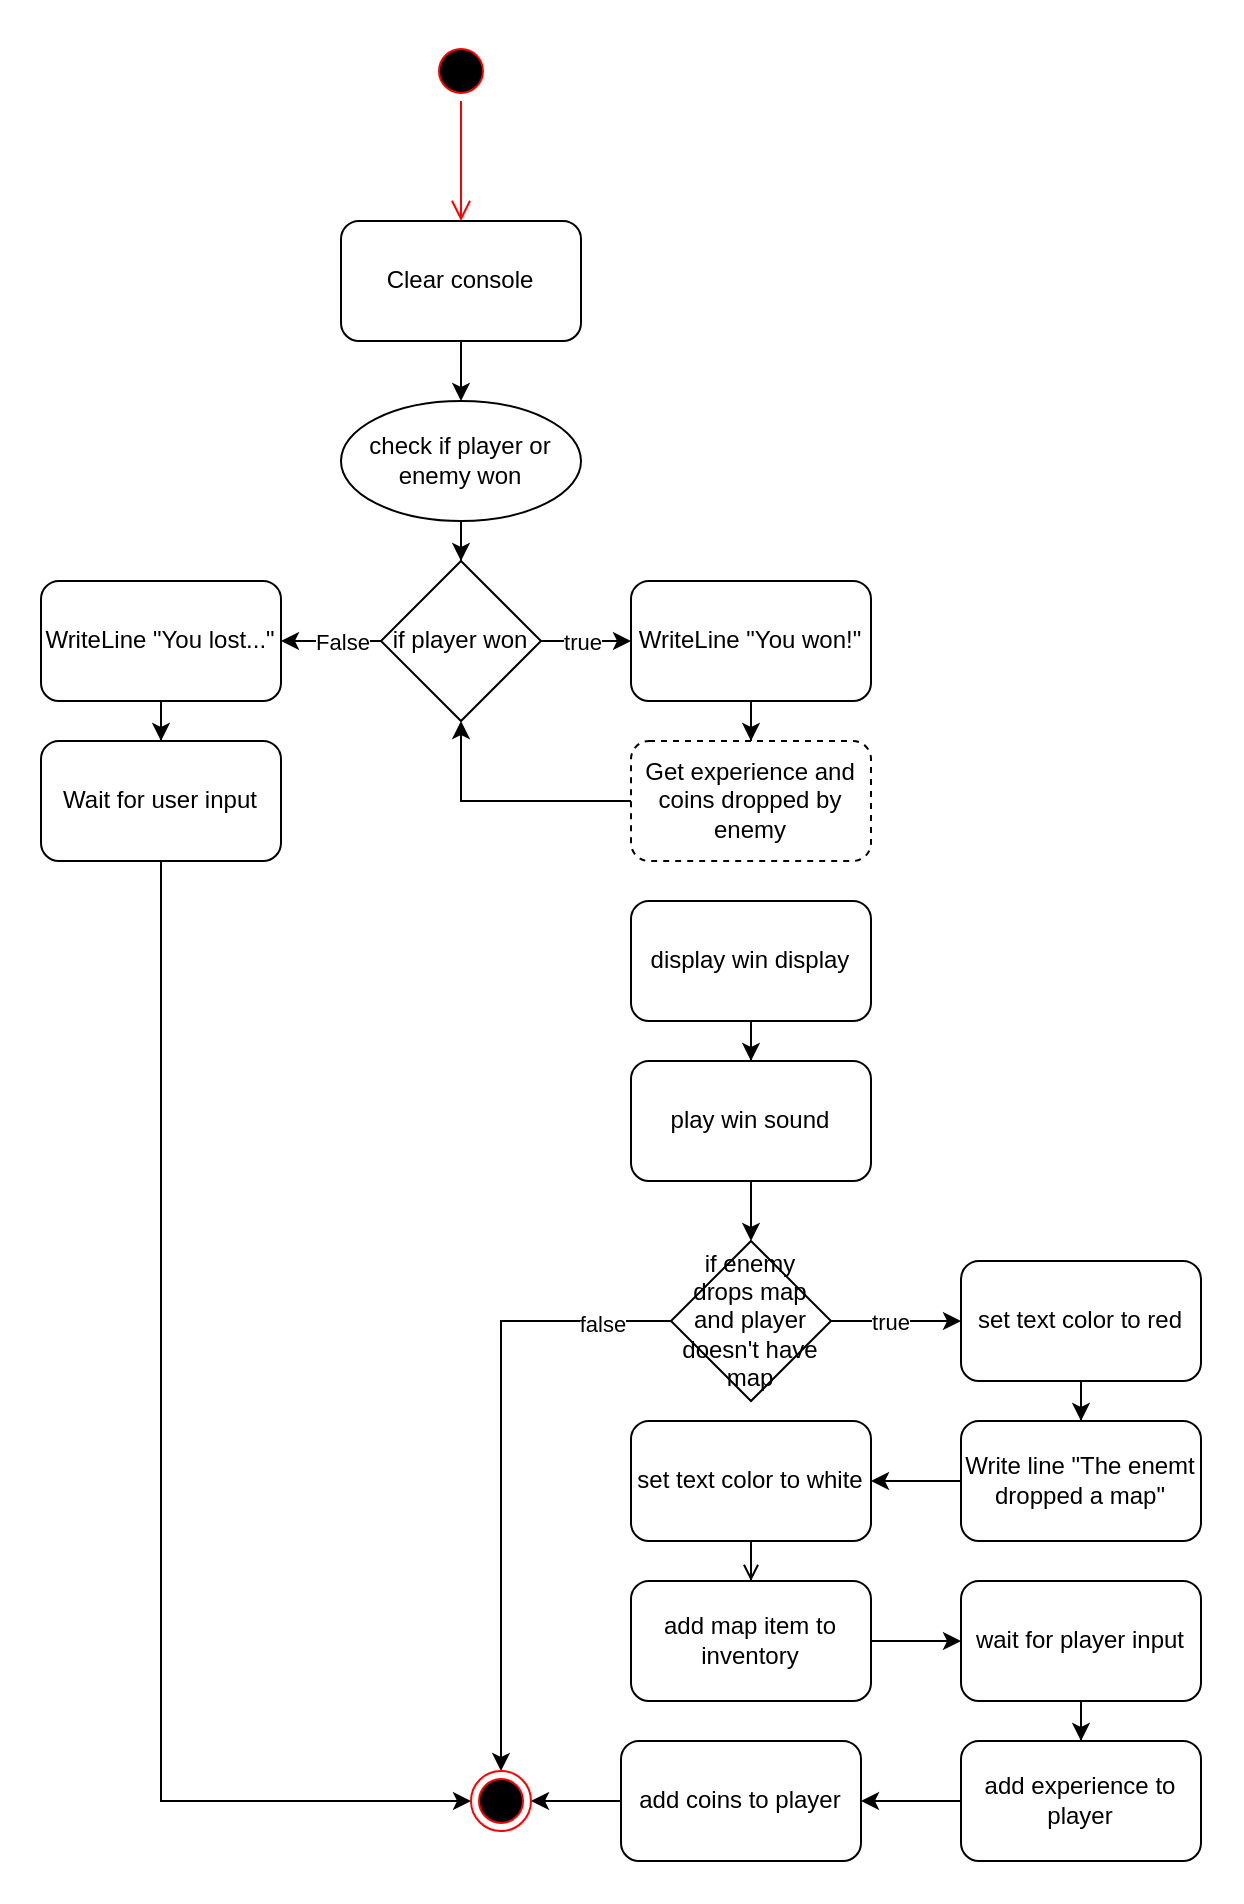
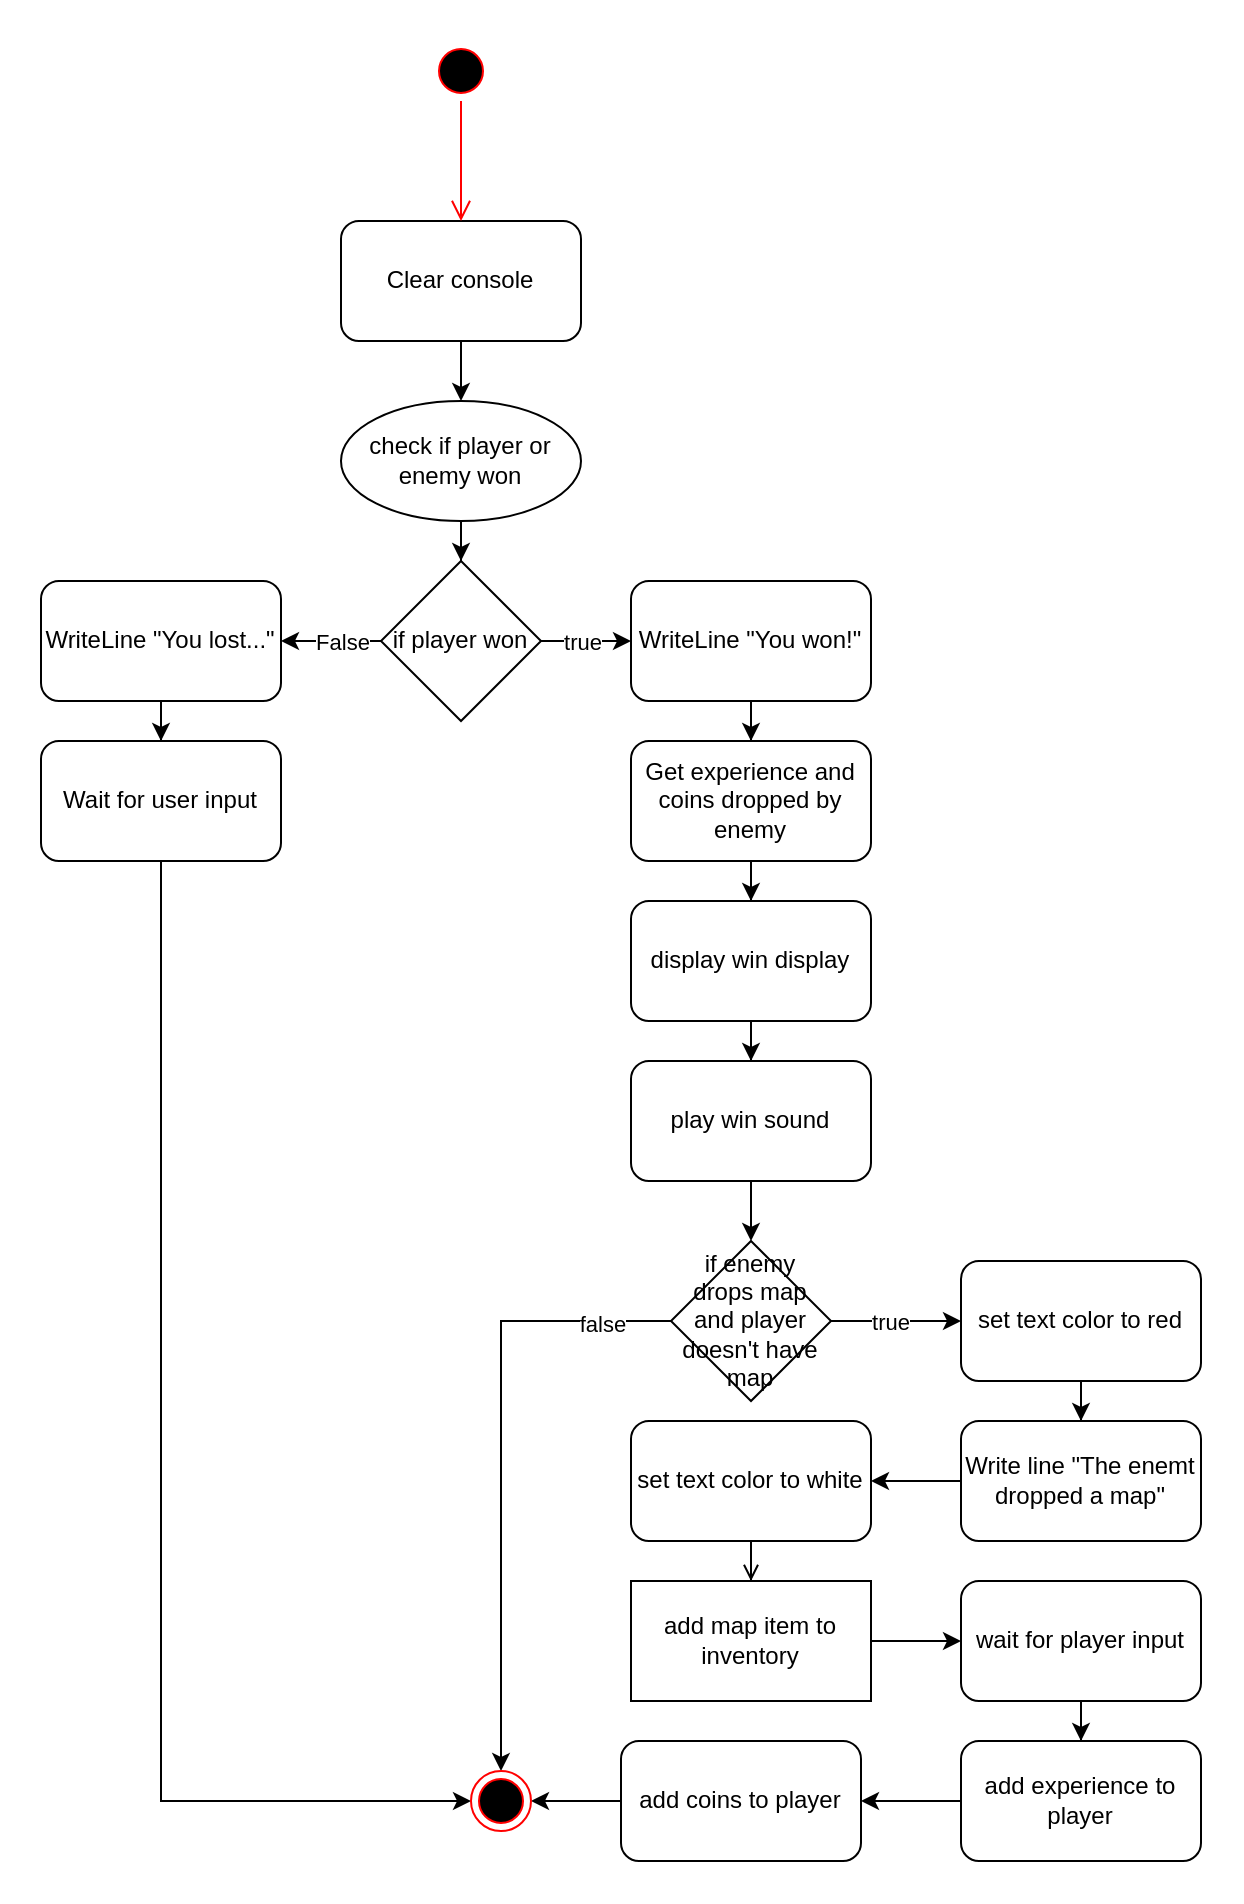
edge "Get experience and coins dropped by enemy" -> "if player won": now "Get experience and coins dropped by enemy" -> "display win display"
node "Get experience and coins dropped by enemy": style dashed -> solid
node "add map item to inventory": shape rounded rectangle -> rectangle
